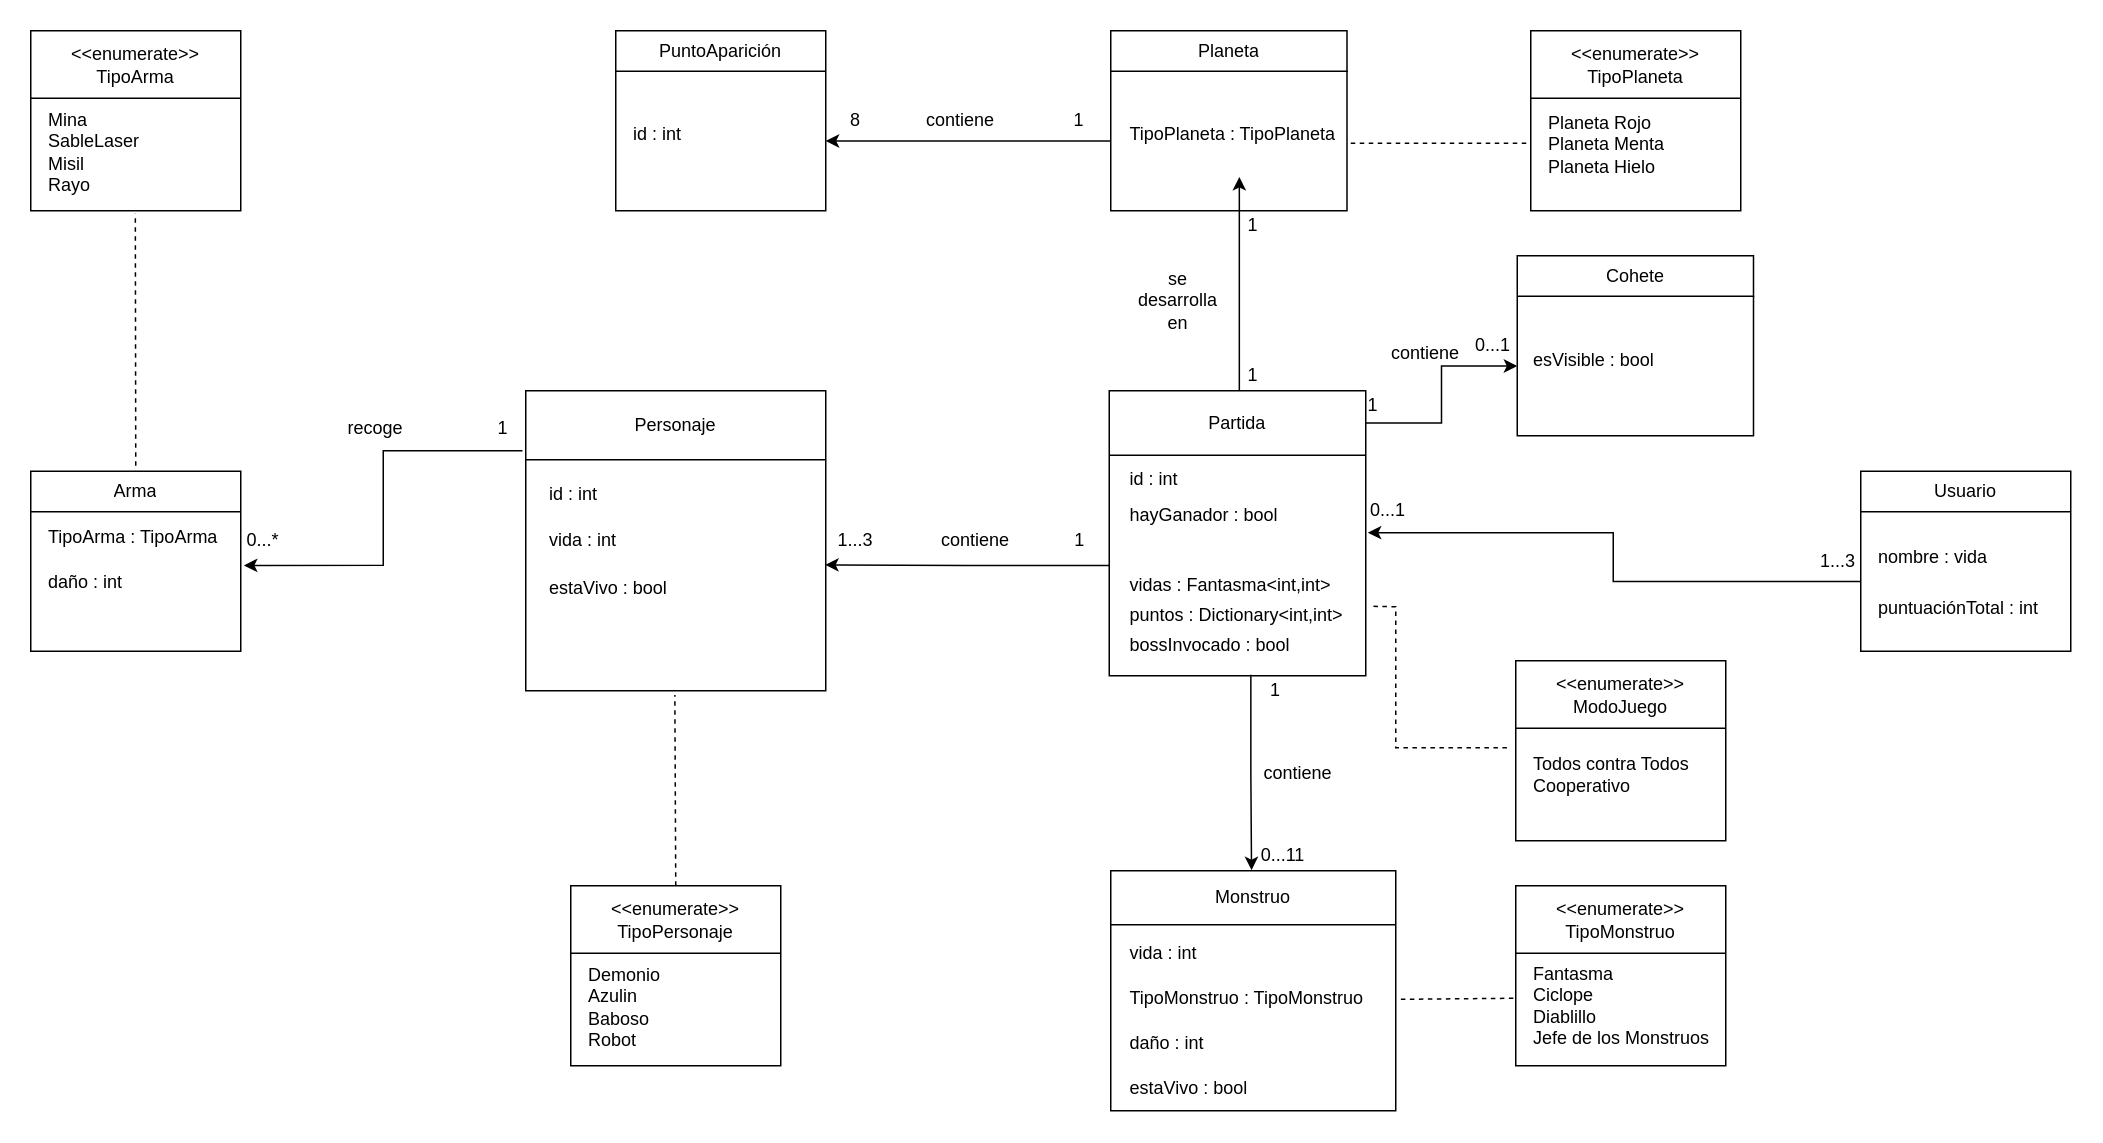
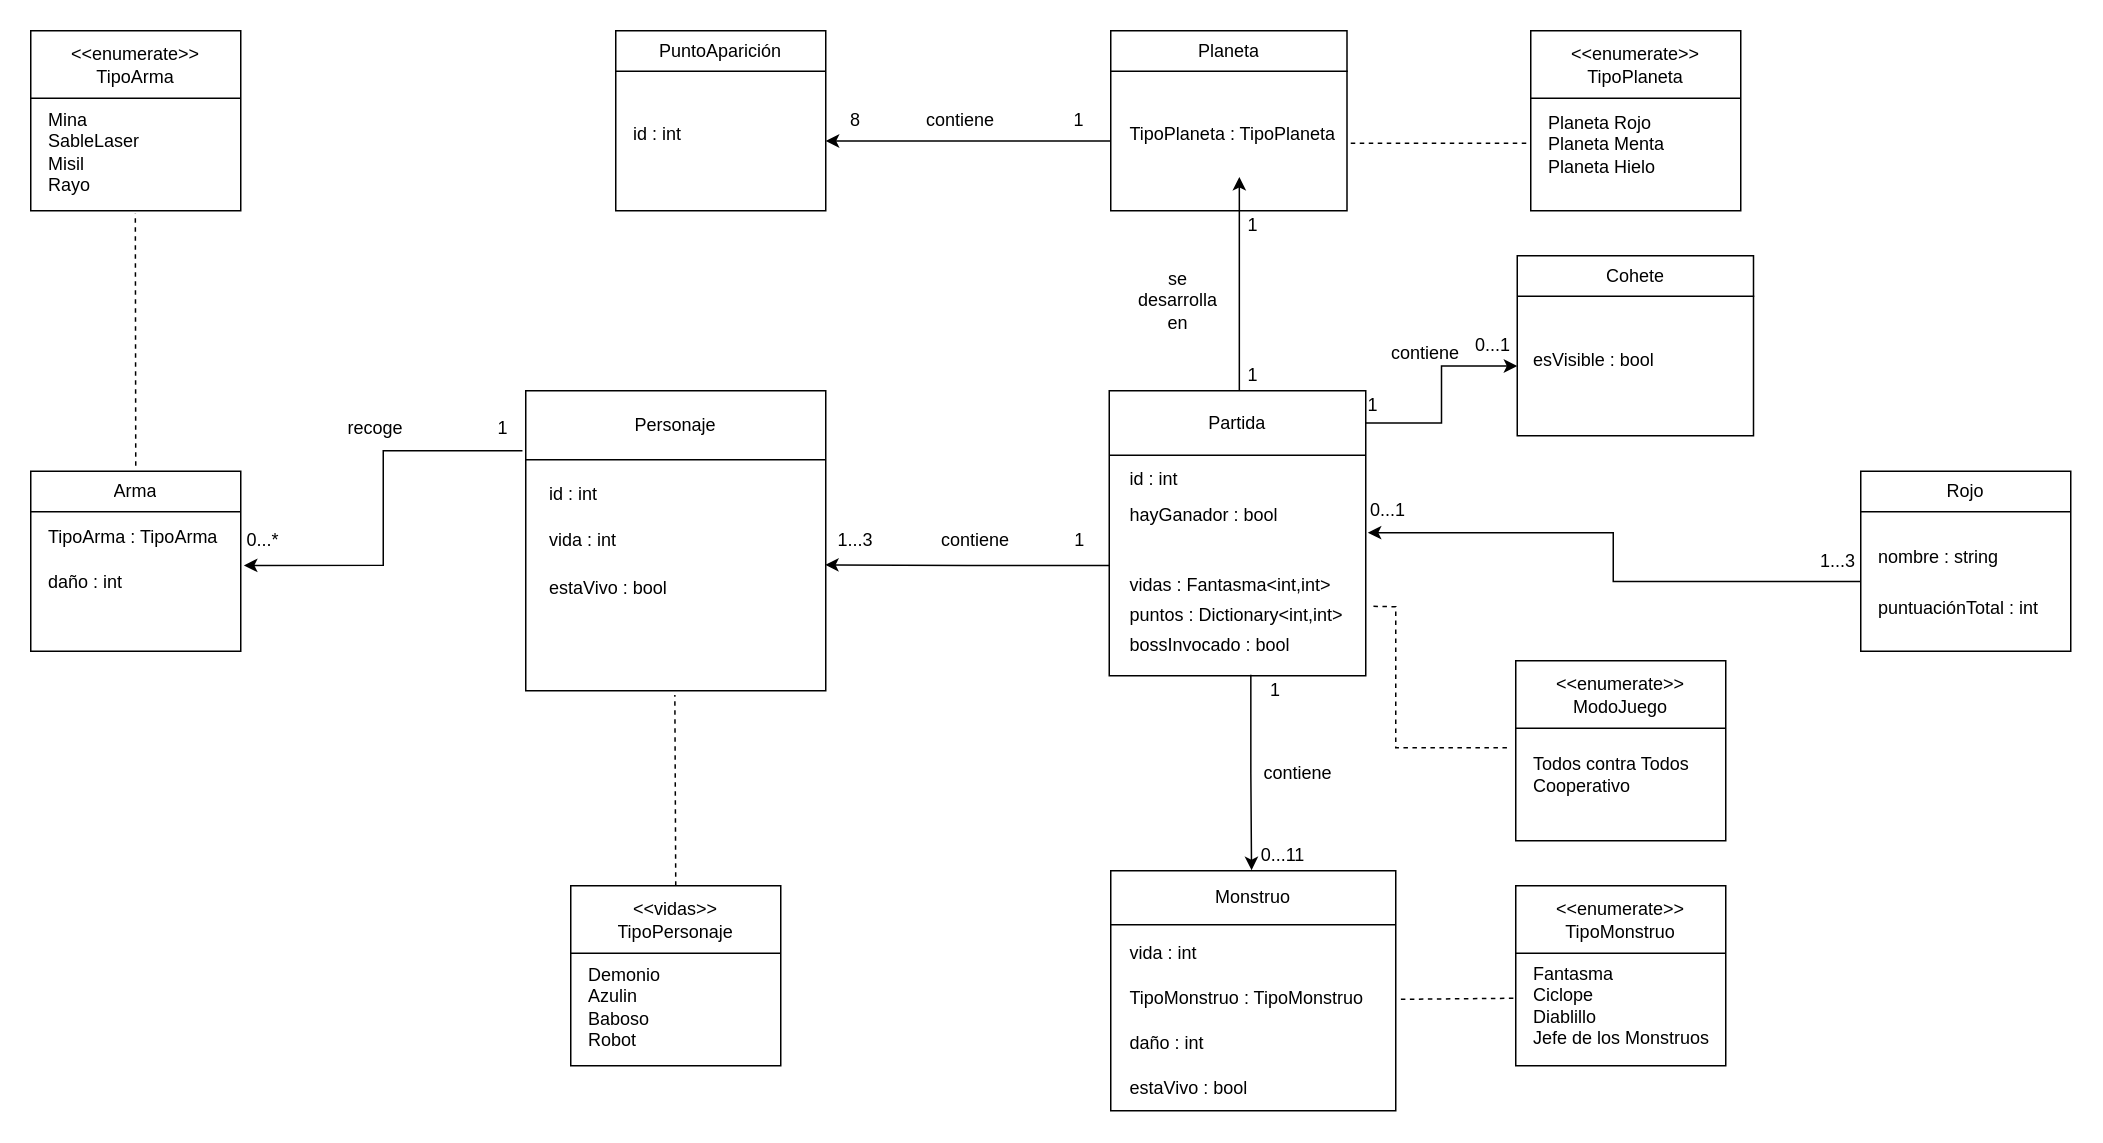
node "Usuario": label "Usuario" -> "Rojo"
node "nombre : vida": label "nombre : vida" -> "nombre : string"
node "<<enumerate>> TipoPersonaje": label "<<enumerate>> TipoPersonaje" -> "<<vidas>> TipoPersonaje"
